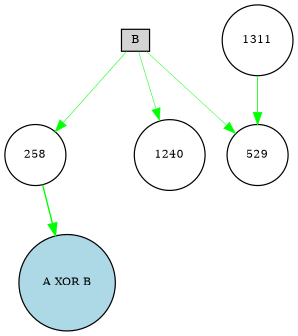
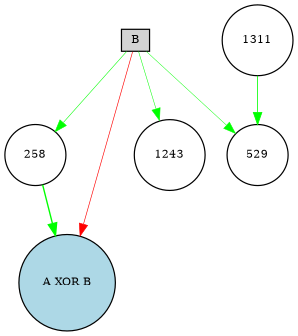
edge "B" -> "A XOR B": added
node "1240": label "1240" -> "1243"
